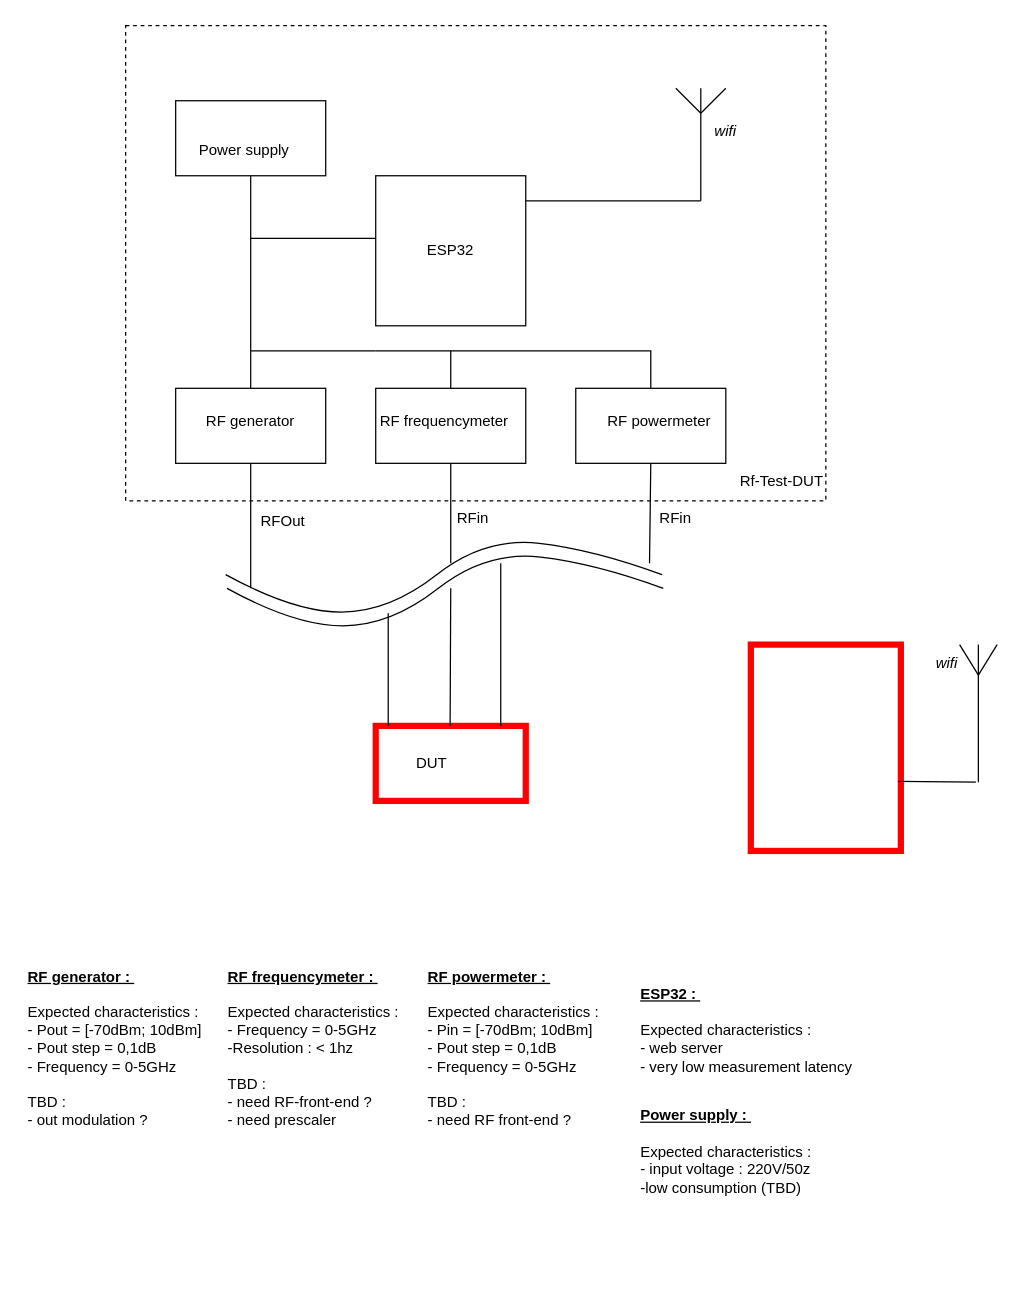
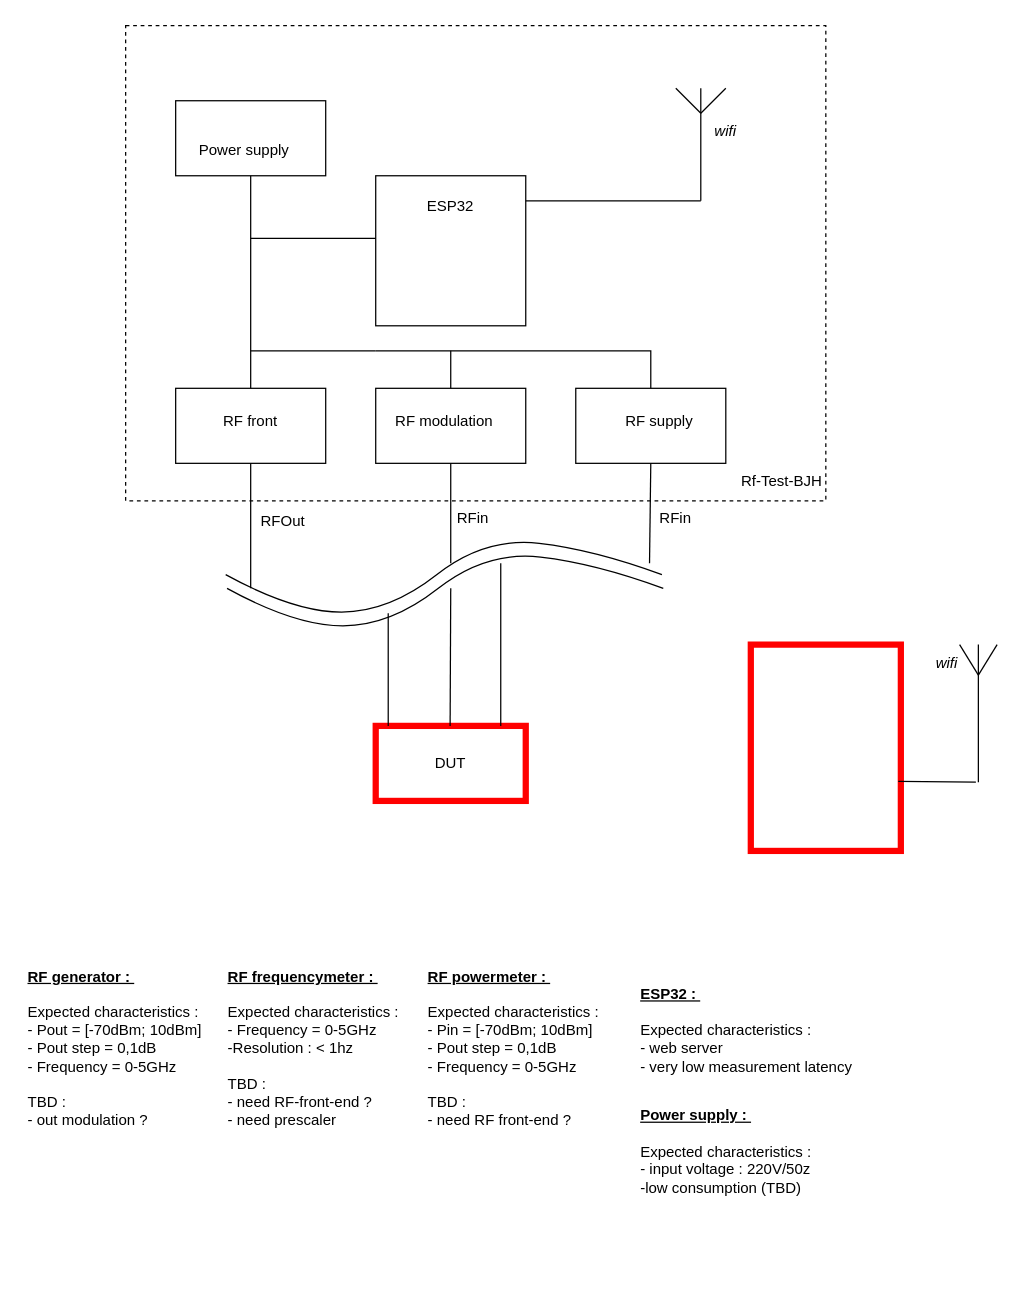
node "ESP32": moved (451, 251) -> (451, 207)
node "RF generator": label "RF generator" -> "RF front"
node "RF frequencymeter": label "RF frequencymeter" -> "RF modulation"
node "RF powermeter": label "RF powermeter" -> "RF supply"
node "Rf-Test-DUT": label "Rf-Test-DUT" -> "Rf-Test-BJH"
node "DUT": moved (432, 763) -> (451, 763)
